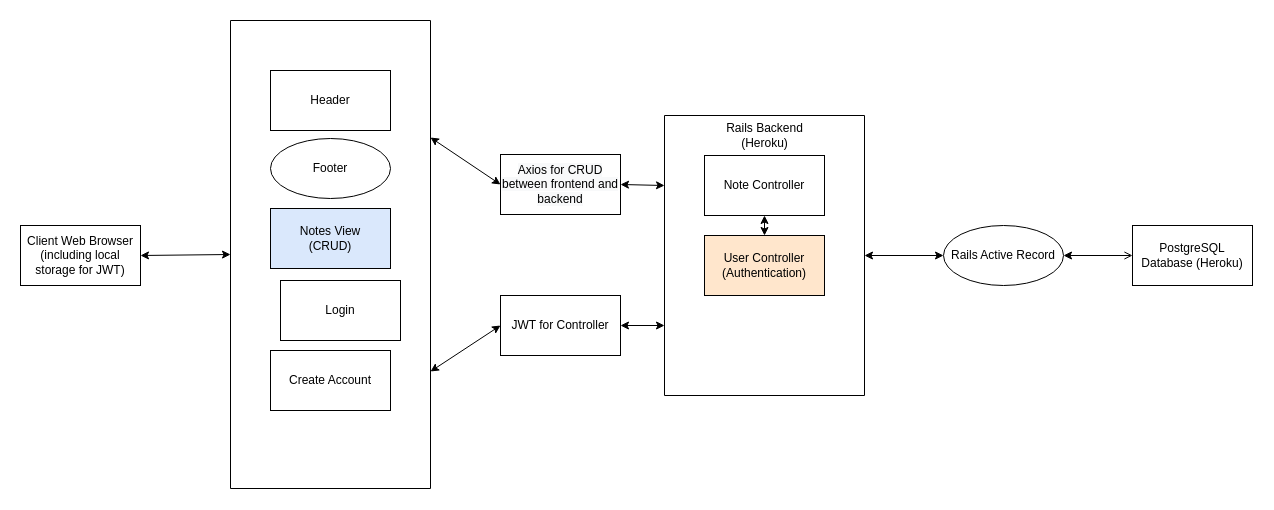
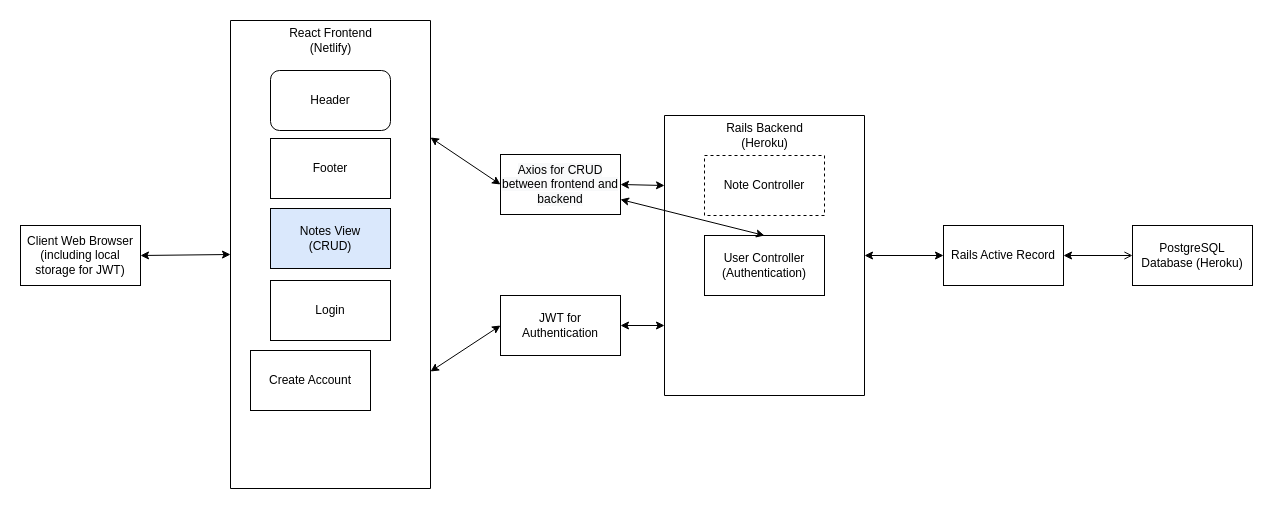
node "React Frontend (Netlify)": added
node "Header": shape rectangle -> rounded rectangle
node "Footer": shape ellipse -> rectangle
node "Note Controller": style solid -> dashed
edge "Note Controller" -- "User Controller (Authentication)": now "Axios for CRUD between frontend and backend" -- "User Controller (Authentication)"
node "Rails Active Record": shape ellipse -> rectangle
node "User Controller (Authentication)": fillcolor #ffe6cc -> #ffffff
node "Login": moved (341, 311) -> (331, 311)
node "JWT for Controller": label "JWT for Controller" -> "JWT for Authentication"
node "Create Account": moved (331, 381) -> (311, 381)
